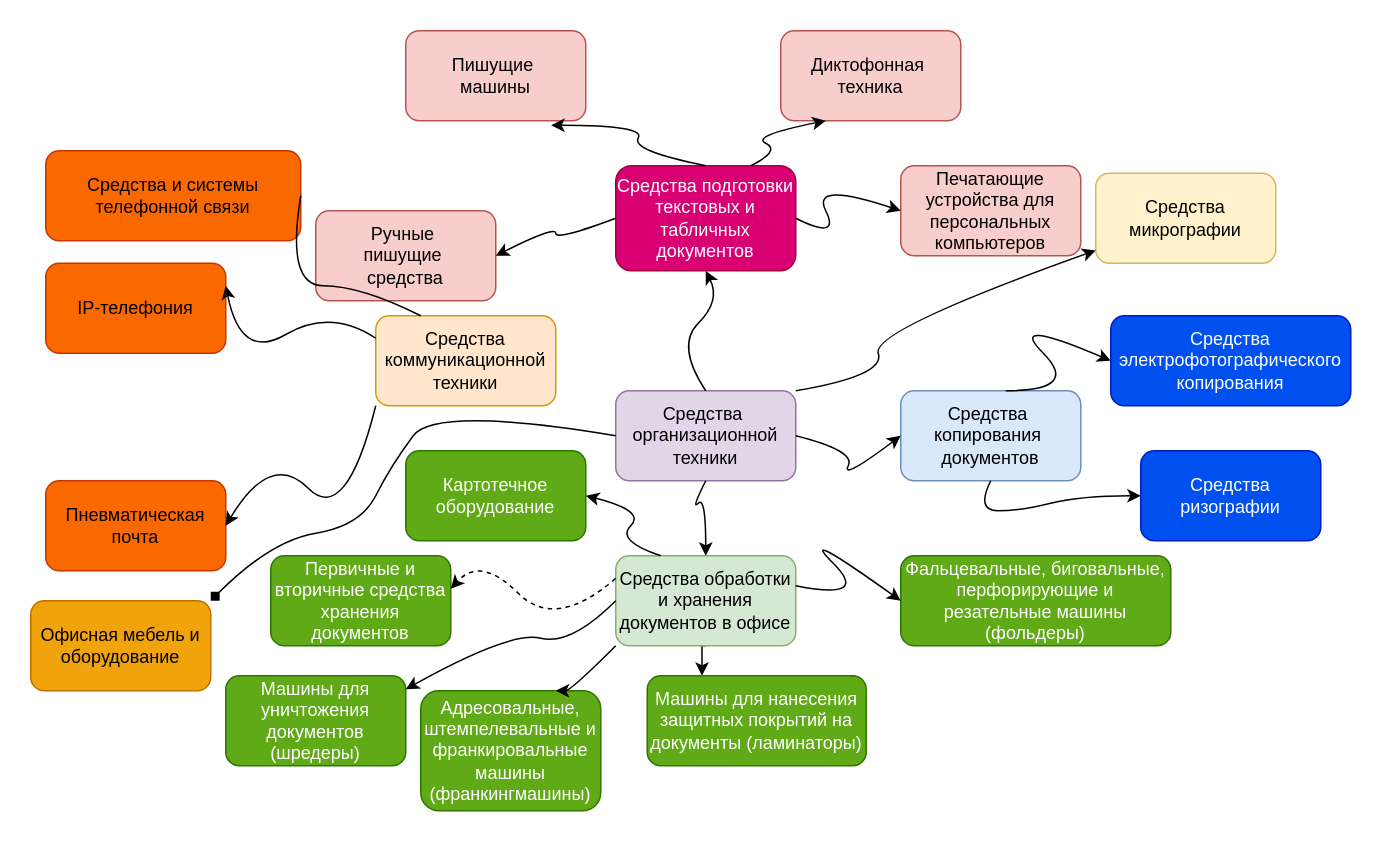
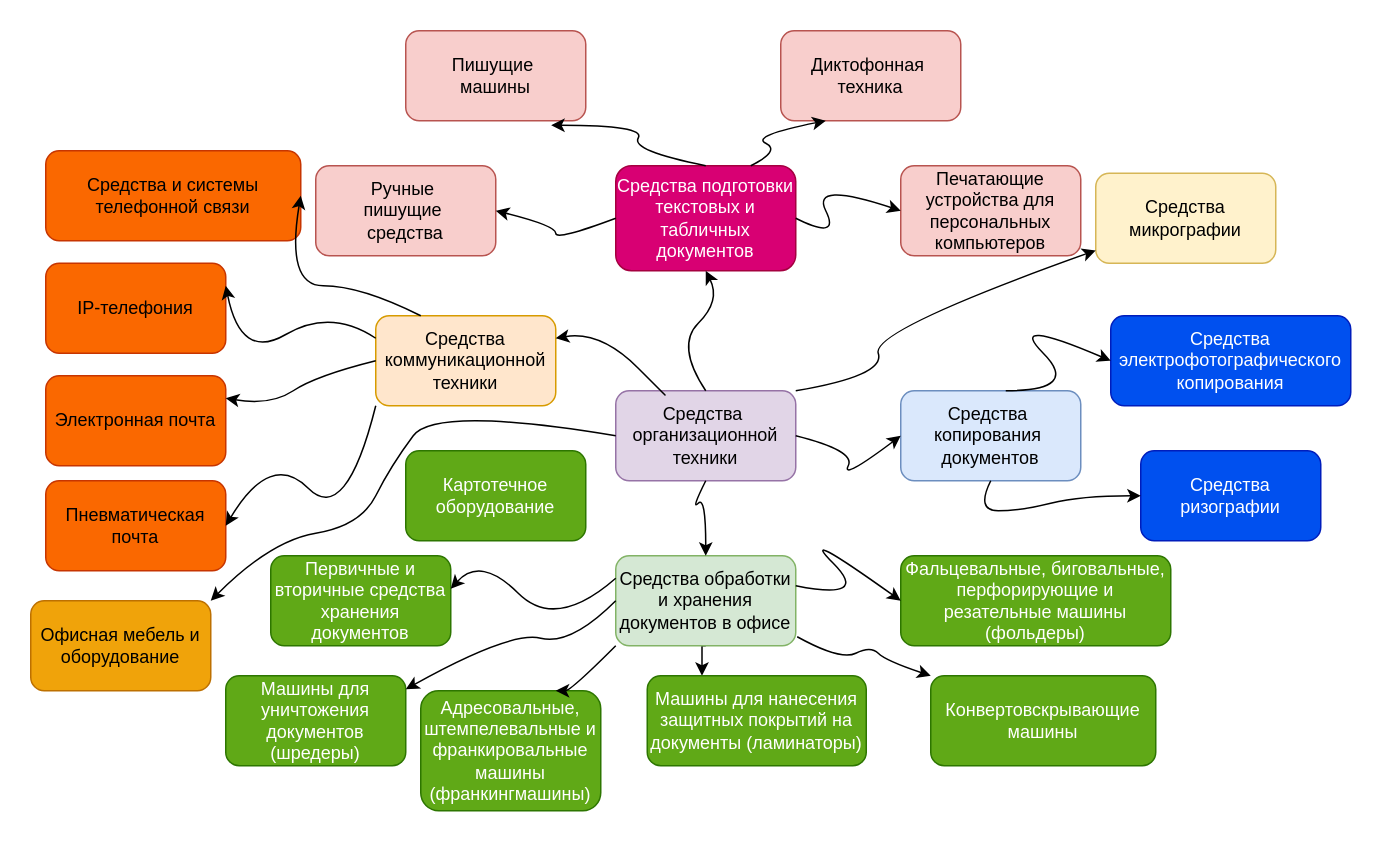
edge "Средства и системы телефонной связи" -- "Средства коммуникационной техники": arrowhead none -> classic
node "Ручные пишущие средства": moved (406, 256) -> (406, 211)
edge "Средства организационной техники" -> "Средства коммуникационной техники": added
edge "Средства коммуникационной техники" -> "Электронная почта": added
node "Электронная почта": added
edge "Средства обработки и хранения документов в офисе" -> "Картотечное оборудование": removed
edge "Средства организационной техники" -> "Офисная мебель и оборудование": arrowhead diamond -> classic
edge "Средства обработки и хранения документов в офисе" -> "Первичные и вторичные средства хранения документов": style dashed -> solid
edge "Средства обработки и хранения документов в офисе" -> "Конвертовскрывающие машины": added
node "Конвертовскрывающие машины": added
